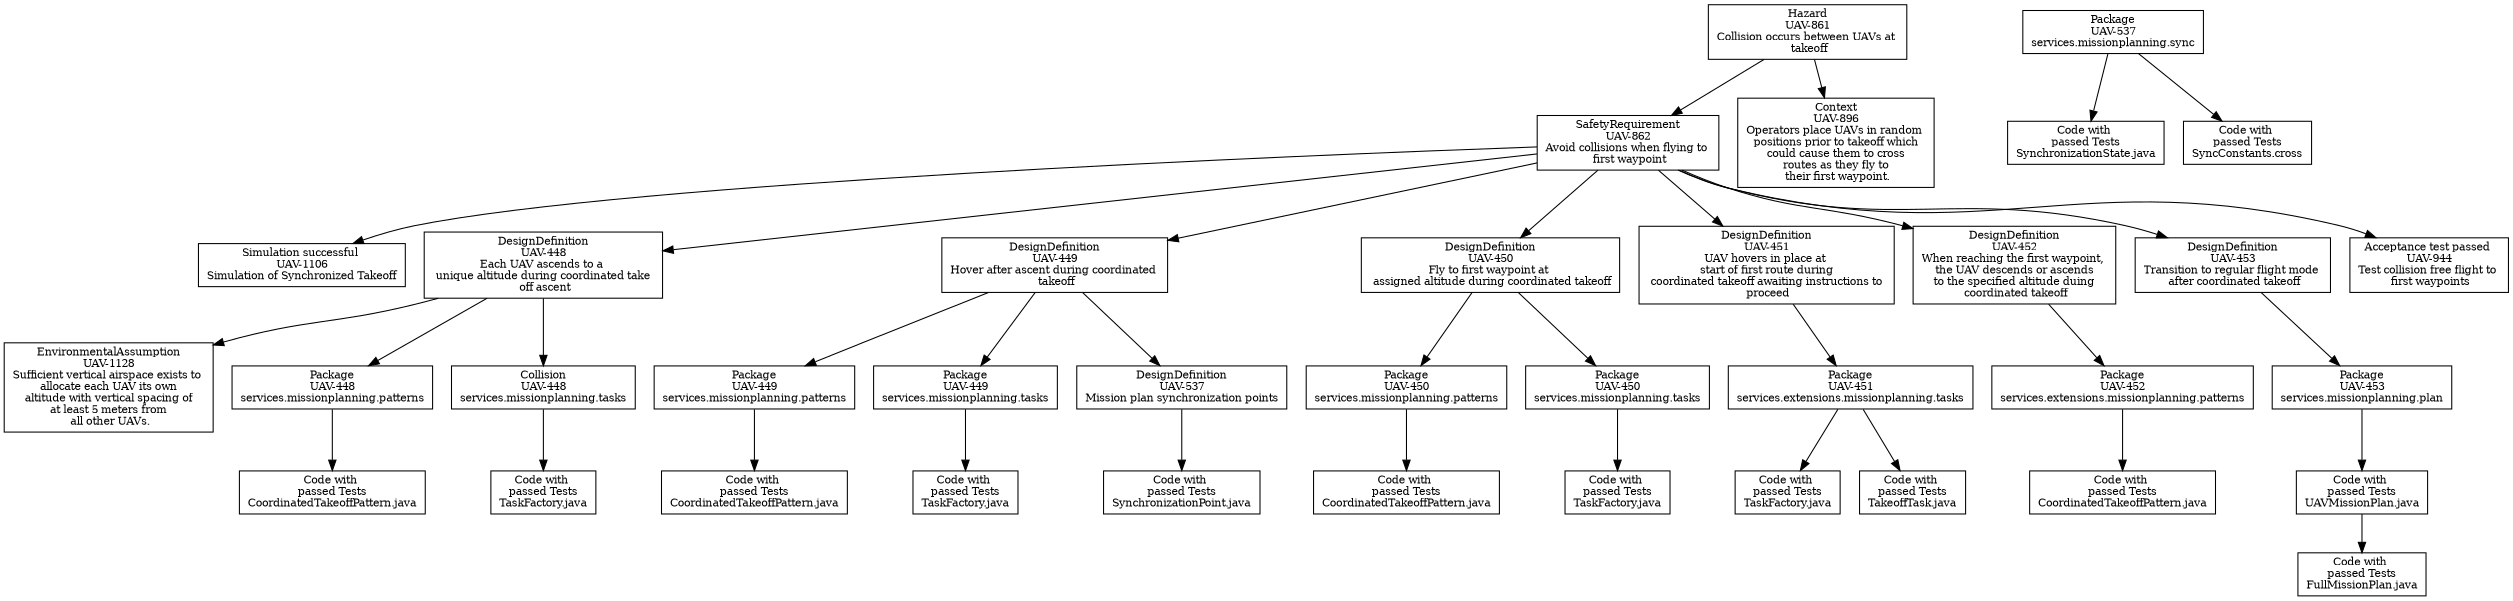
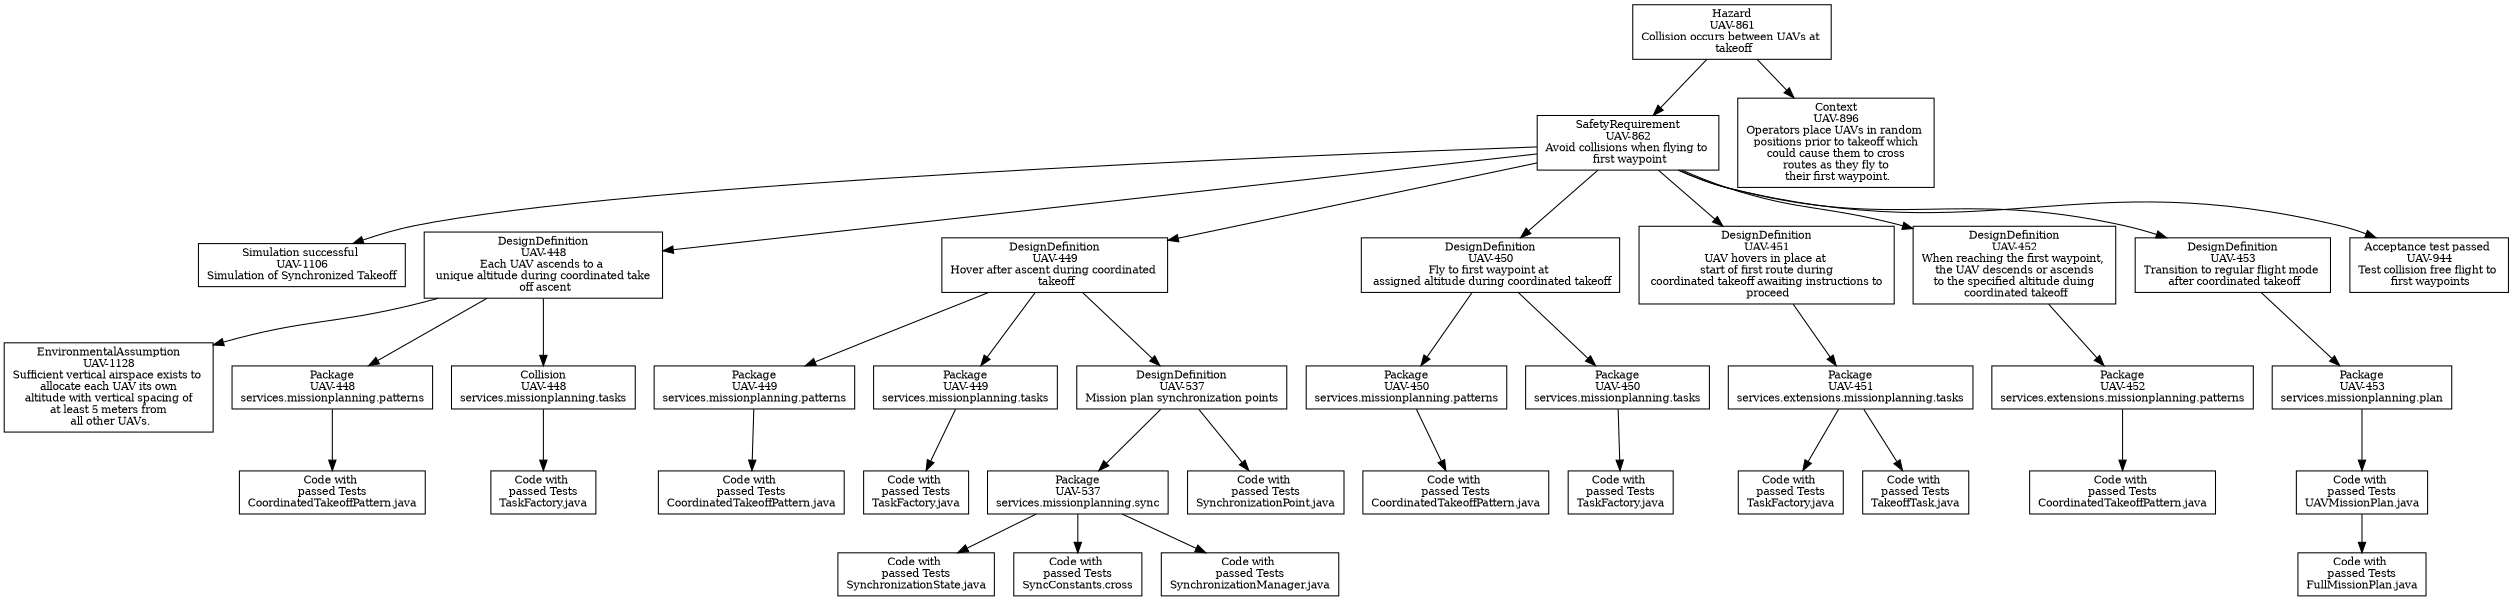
edge "DesignDefinition UAV-537 Mission plan synchronization points" -> "Package UAV-537 services.missionplanning.sync": added
node "Code with passed Tests SynchronizationManager.java": added
